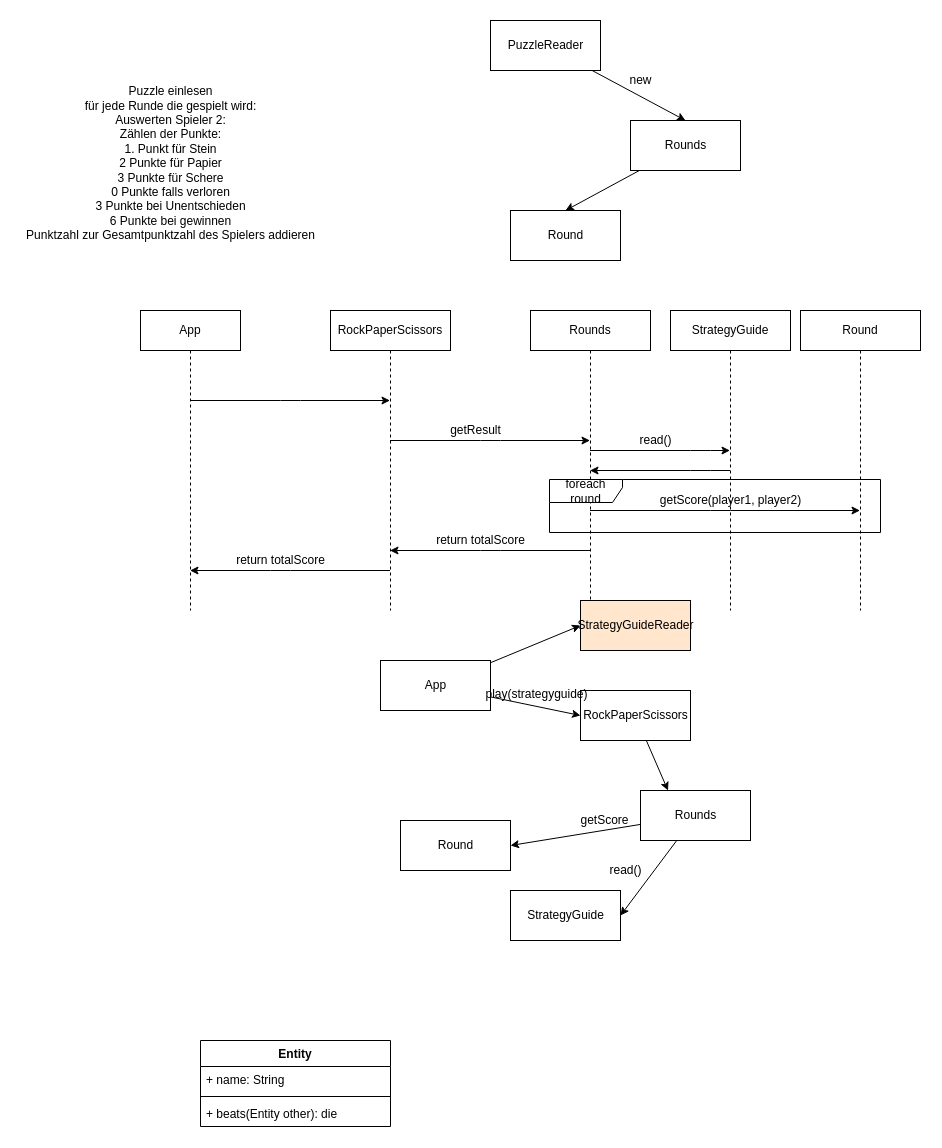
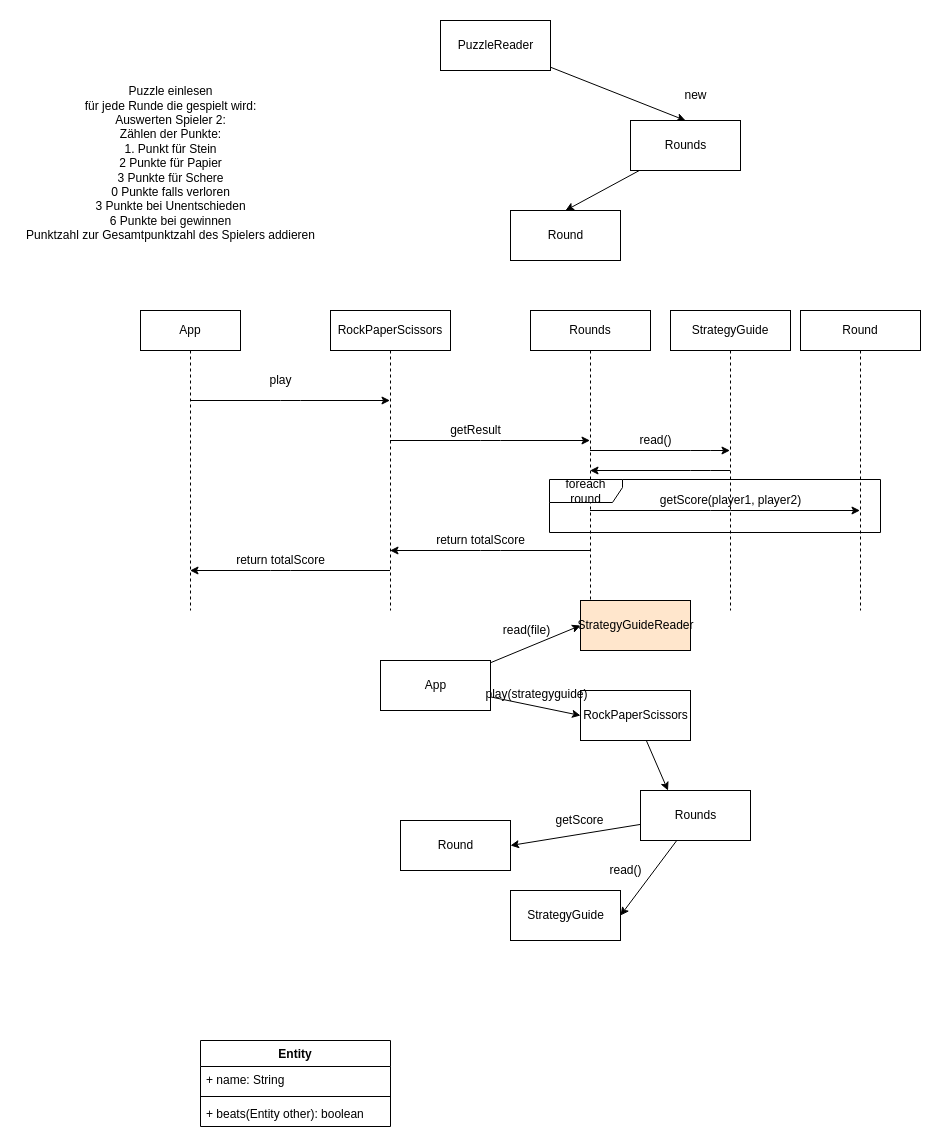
node "PuzzleReader": moved (546, 46) -> (496, 46)
node "new": moved (641, 81) -> (696, 96)
node "play": added
node "read(file)": added
node "getScore": moved (605, 821) -> (580, 821)
node "+ beats(Entity other): die": label "+ beats(Entity other): die" -> "+ beats(Entity other): boolean"
